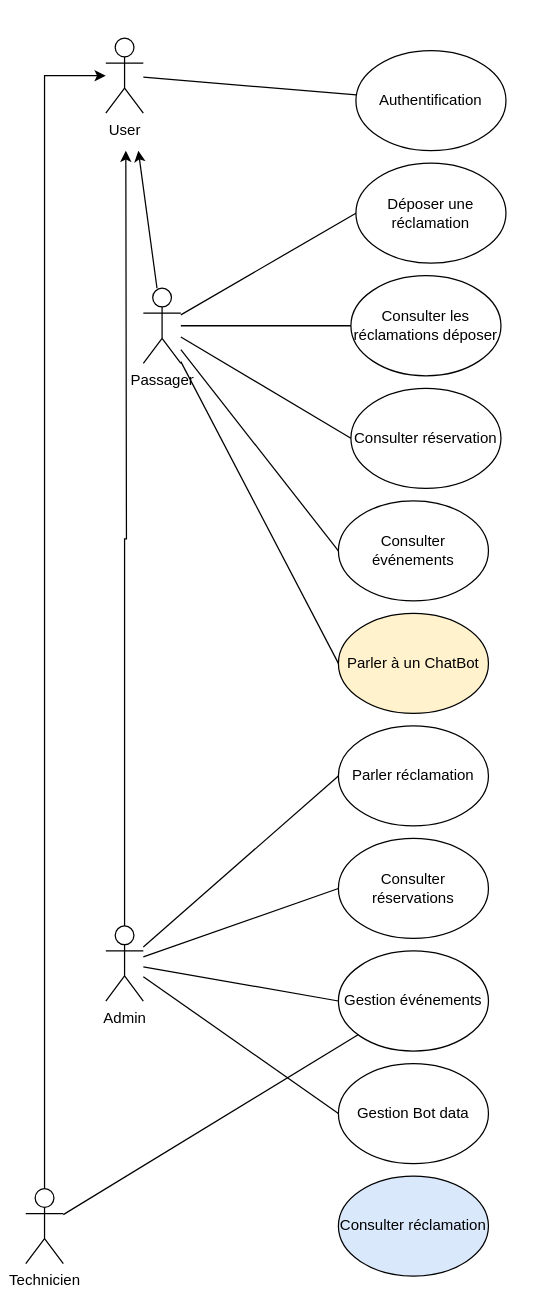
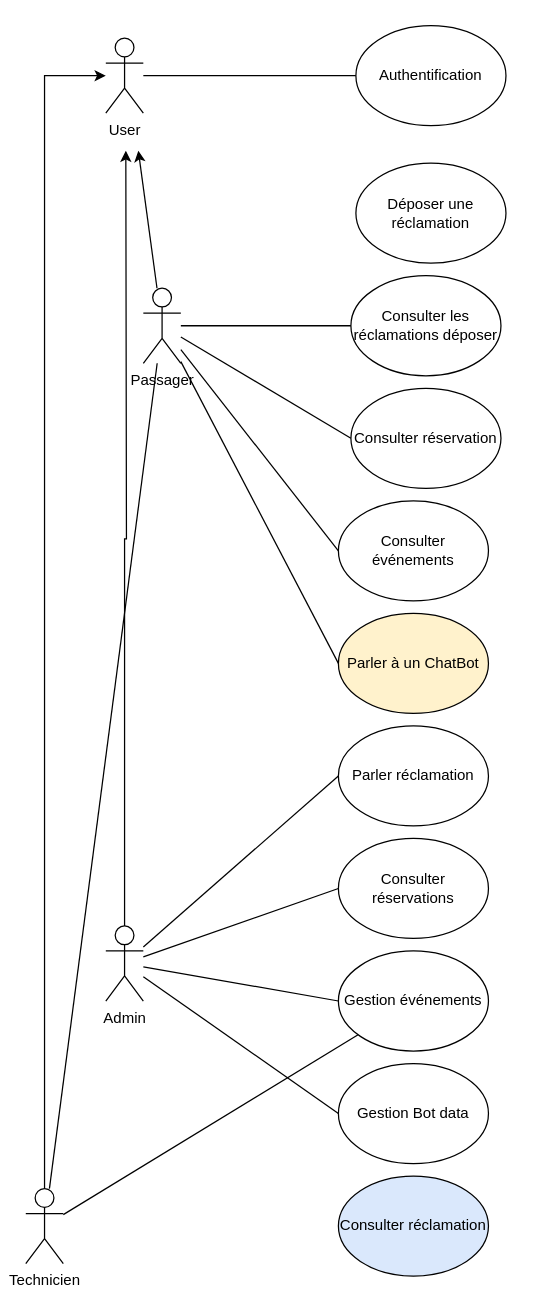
node "Authentification": moved (431, 101) -> (431, 76)
edge "Déposer une réclamation" -- "Passager": now "Technicien" -- "Passager"
